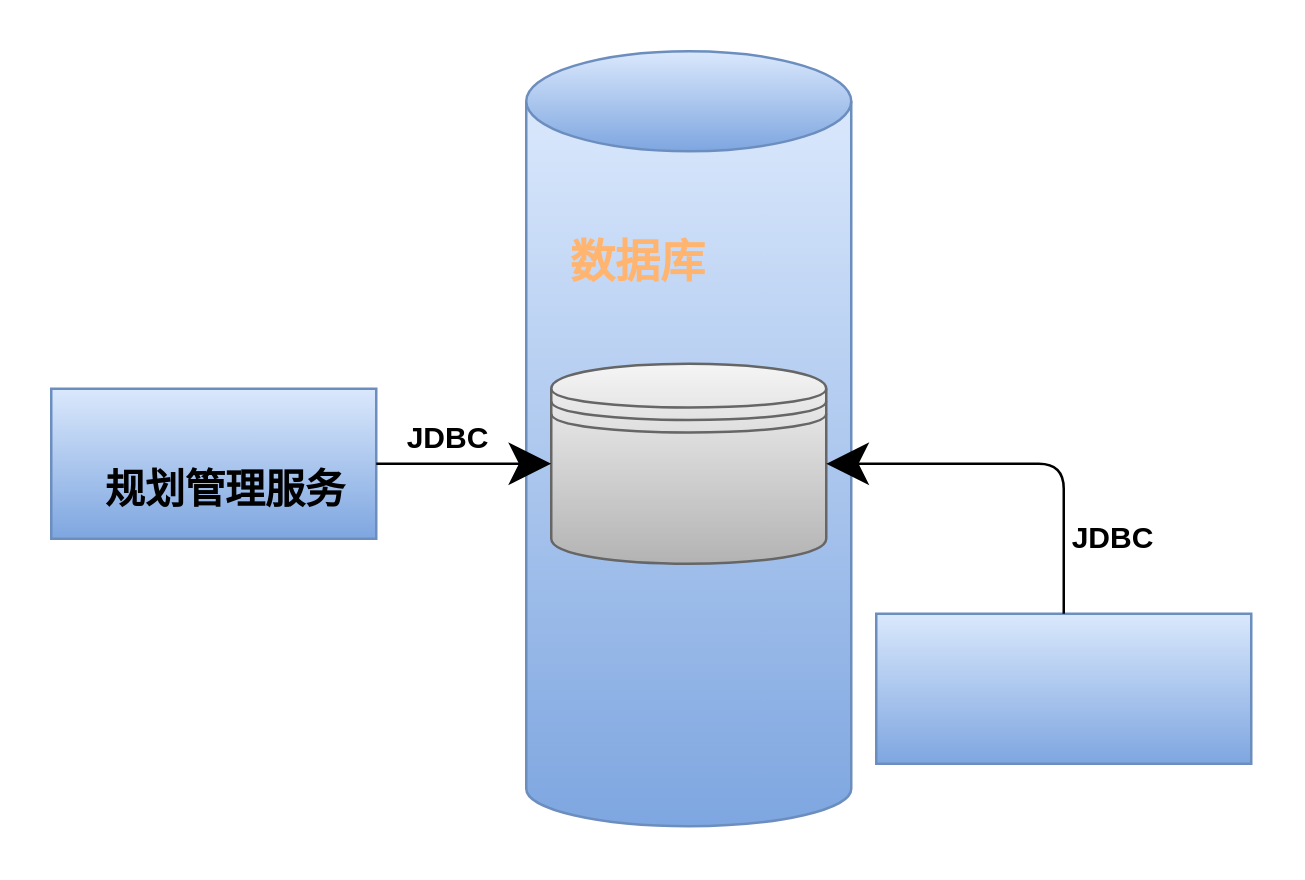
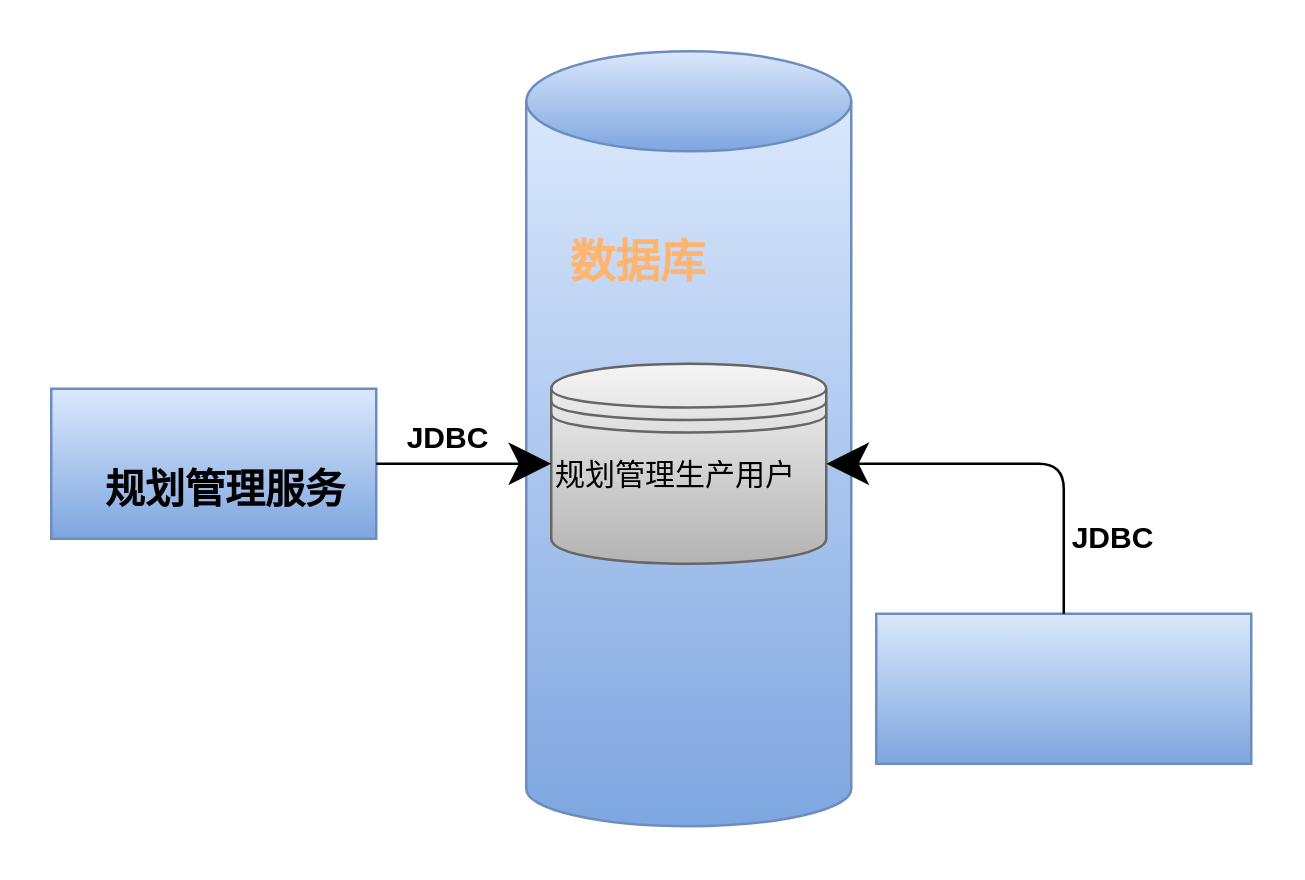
node "规划管理生产用户": added
